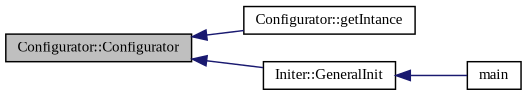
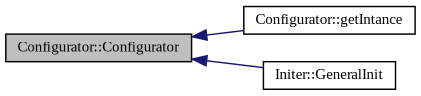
node "main": removed
